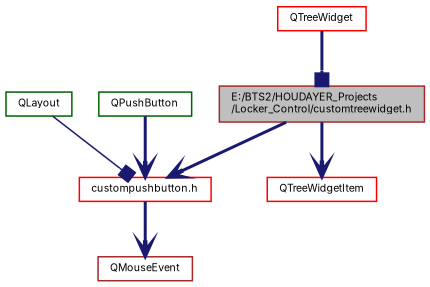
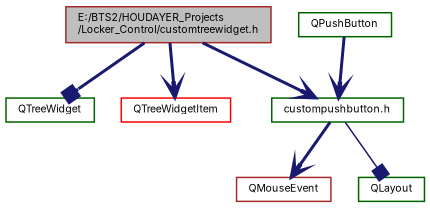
node "QTreeWidget": color red -> darkgreen
edge "QTreeWidget" -> "E:/BTS2/HOUDAYER_Projects /Locker_Control/customtreewidget.h": reversed
edge "QLayout" -> "custompushbutton.h": reversed
node "custompushbutton.h": color red -> darkgreen
